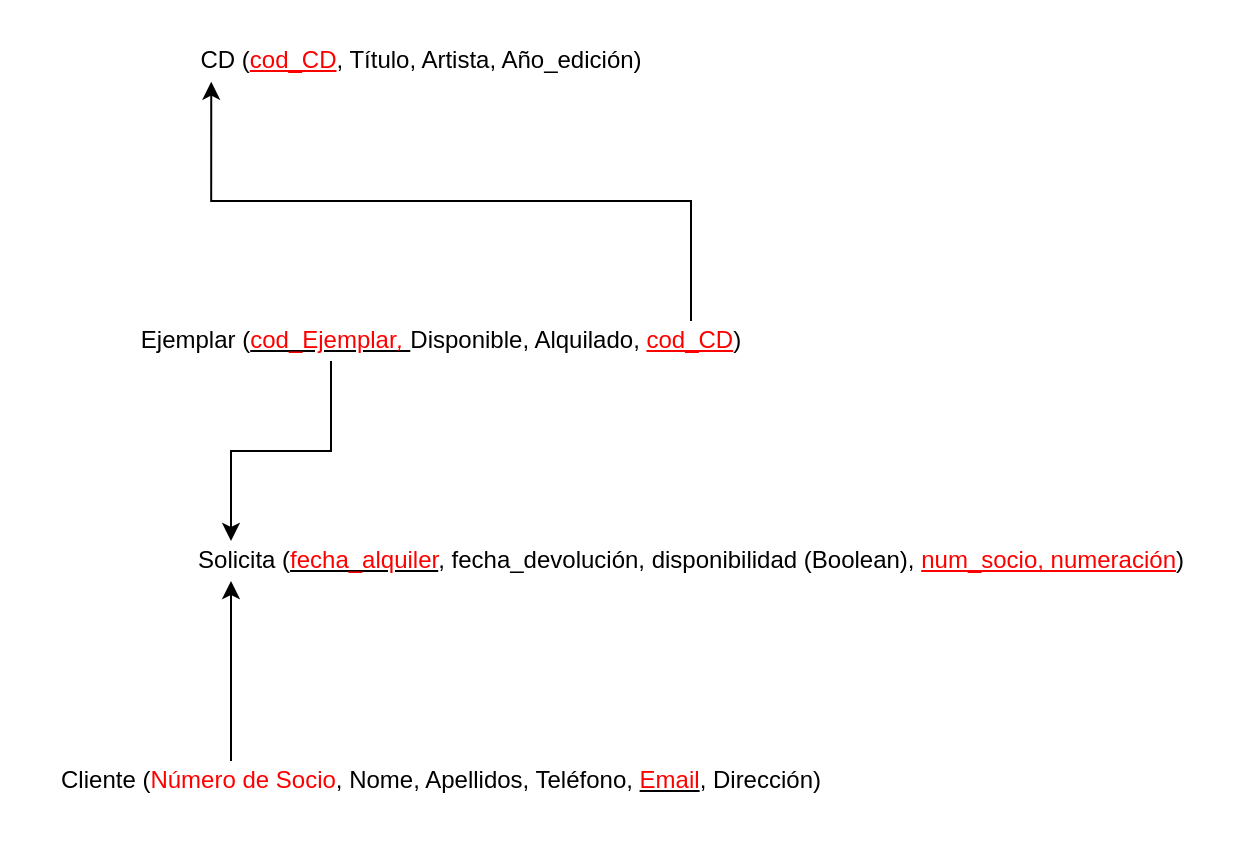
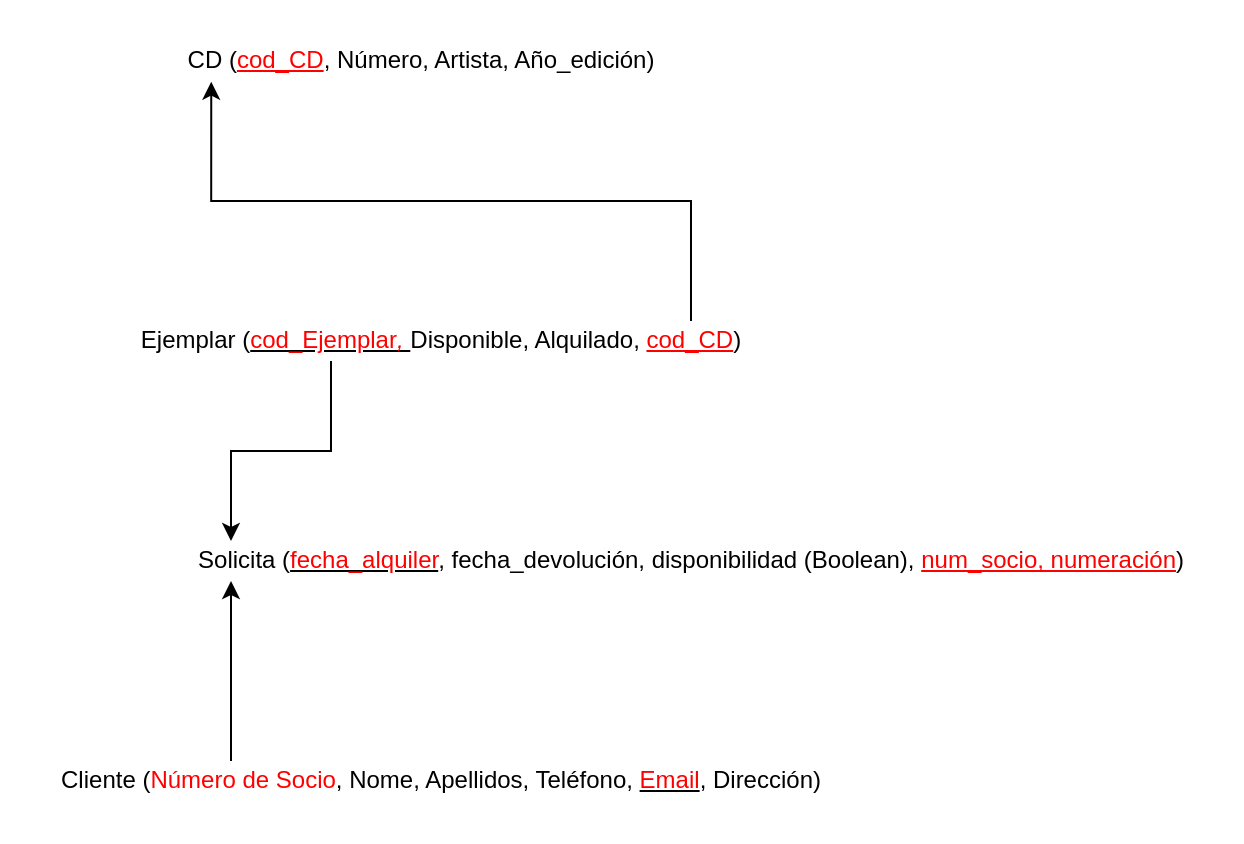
node "CD (cod_CD, Título, Artista, Año_edición)": label "CD (cod_CD, Título, Artista, Año_edición)" -> "CD (cod_CD, Número, Artista, Año_edición)"
